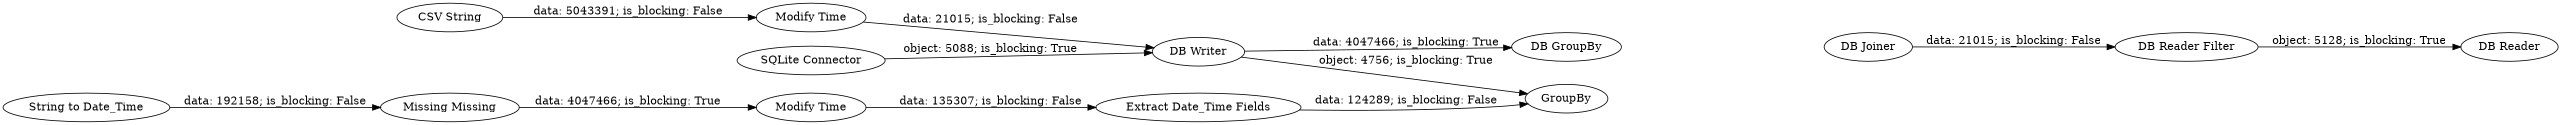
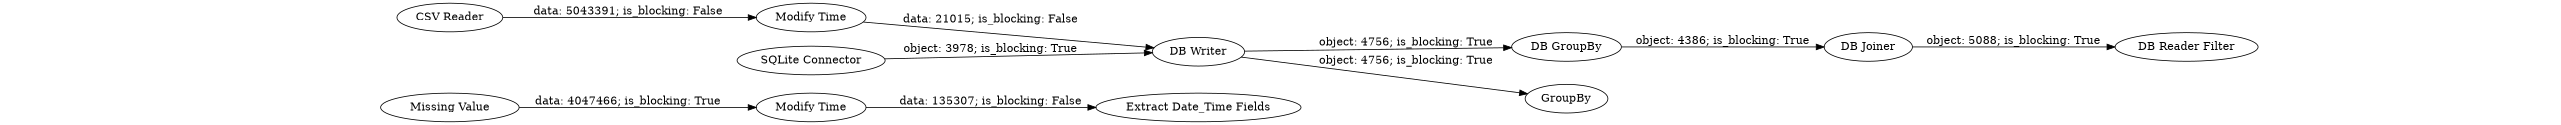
node "CSV String": label "CSV String" -> "CSV Reader"
edge "DB Joiner" -> "DB Reader Filter": label "data: 21015; is_blocking: False" -> "object: 5088; is_blocking: True"
edge "DB Writer" -> "DB GroupBy": label "data: 4047466; is_blocking: True" -> "object: 4756; is_blocking: True"
edge "DB GroupBy" -> "DB Joiner": added, label "object: 4386; is_blocking: True"
node "DB Reader": removed
edge "SQLite Connector" -> "DB Writer": label "object: 5088; is_blocking: True" -> "object: 3978; is_blocking: True"
node "String to Date_Time": removed
node "Missing Missing": label "Missing Missing" -> "Missing Value"
edge "Extract Date_Time Fields" -> "GroupBy": removed, label "data: 124289; is_blocking: False"
